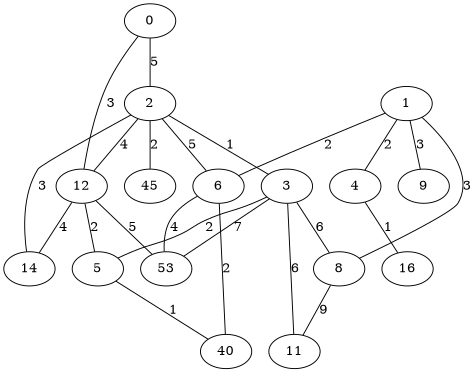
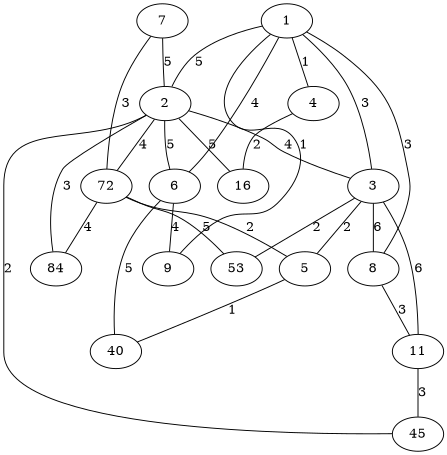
node "0": label "0" -> "7"
edge "1" -- "2": added, label "5"
edge "1" -- "3": added, label "3"
edge "2" -- "16": added, label "5"
edge "2" -- "3": label "1" -> "4"
edge "1" -- "6": label "2" -> "4"
edge "1" -- "4": label "2" -> "1"
edge "1" -- "9": label "3" -> "1"
node "12": label "12" -> "72"
edge "6" -- "53": now "6" -- "9"
edge "3" -- "53": label "7" -> "2"
edge "4" -- "16": label "1" -> "2"
node "14": label "14" -> "84"
edge "6" -- "40": label "2" -> "5"
edge "8" -- "11": label "9" -> "3"
edge "11" -- "45": added, label "3"
